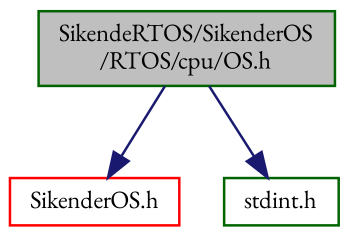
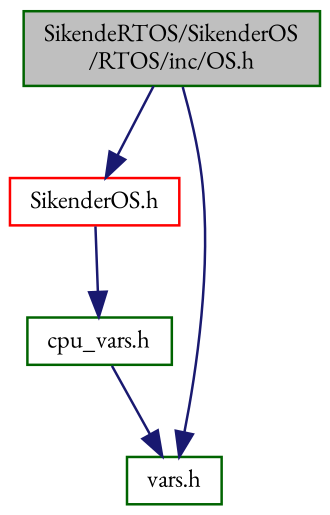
node "SikendeRTOS/SikenderOS /RTOS/cpu/OS.h": label "SikendeRTOS/SikenderOS /RTOS/cpu/OS.h" -> "SikendeRTOS/SikenderOS /RTOS/inc/OS.h"
node "stdint.h": label "stdint.h" -> "vars.h"
node "cpu_vars.h": added
